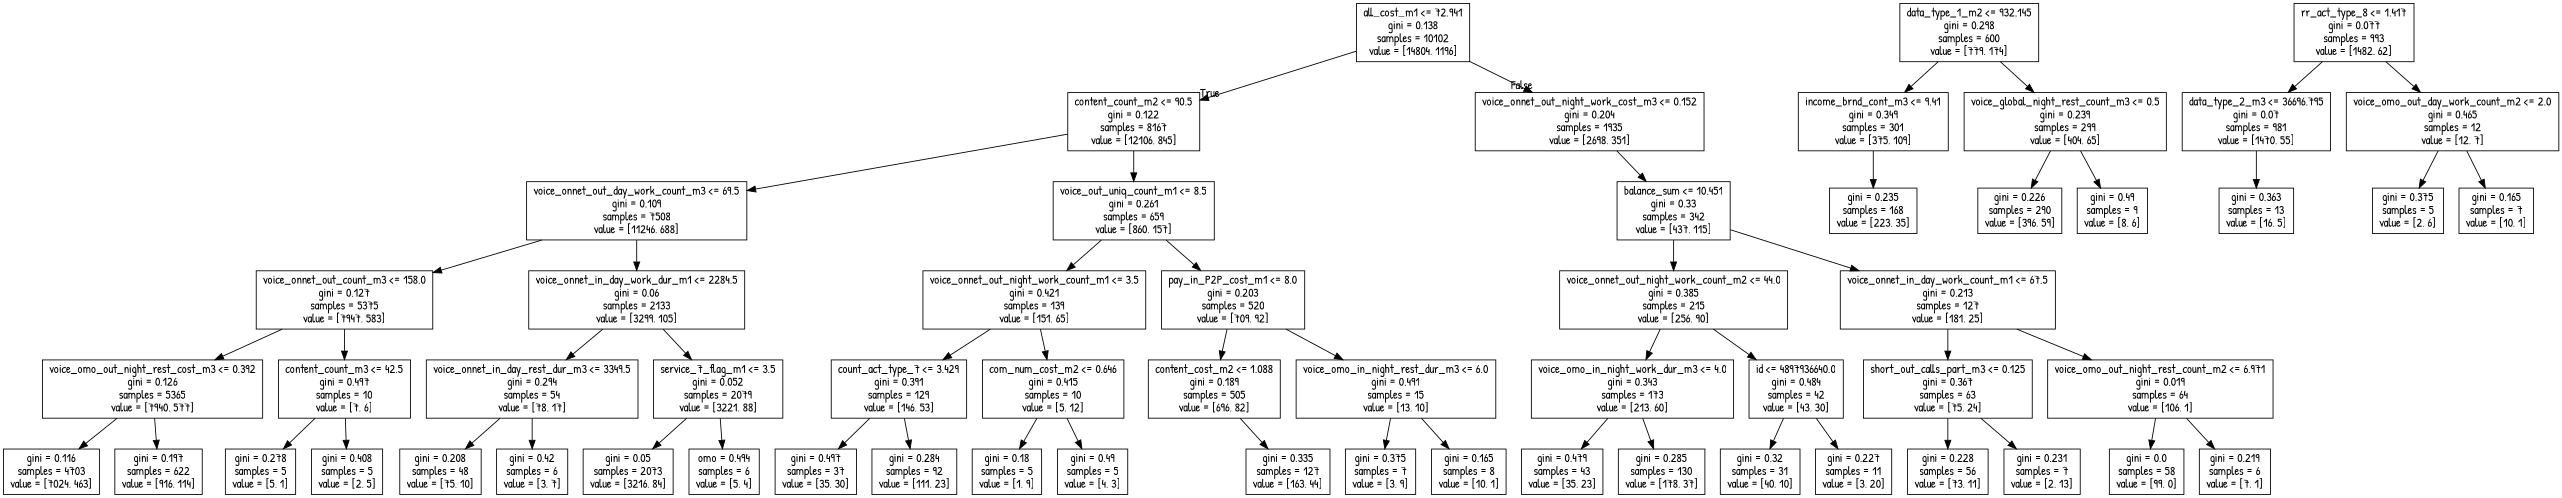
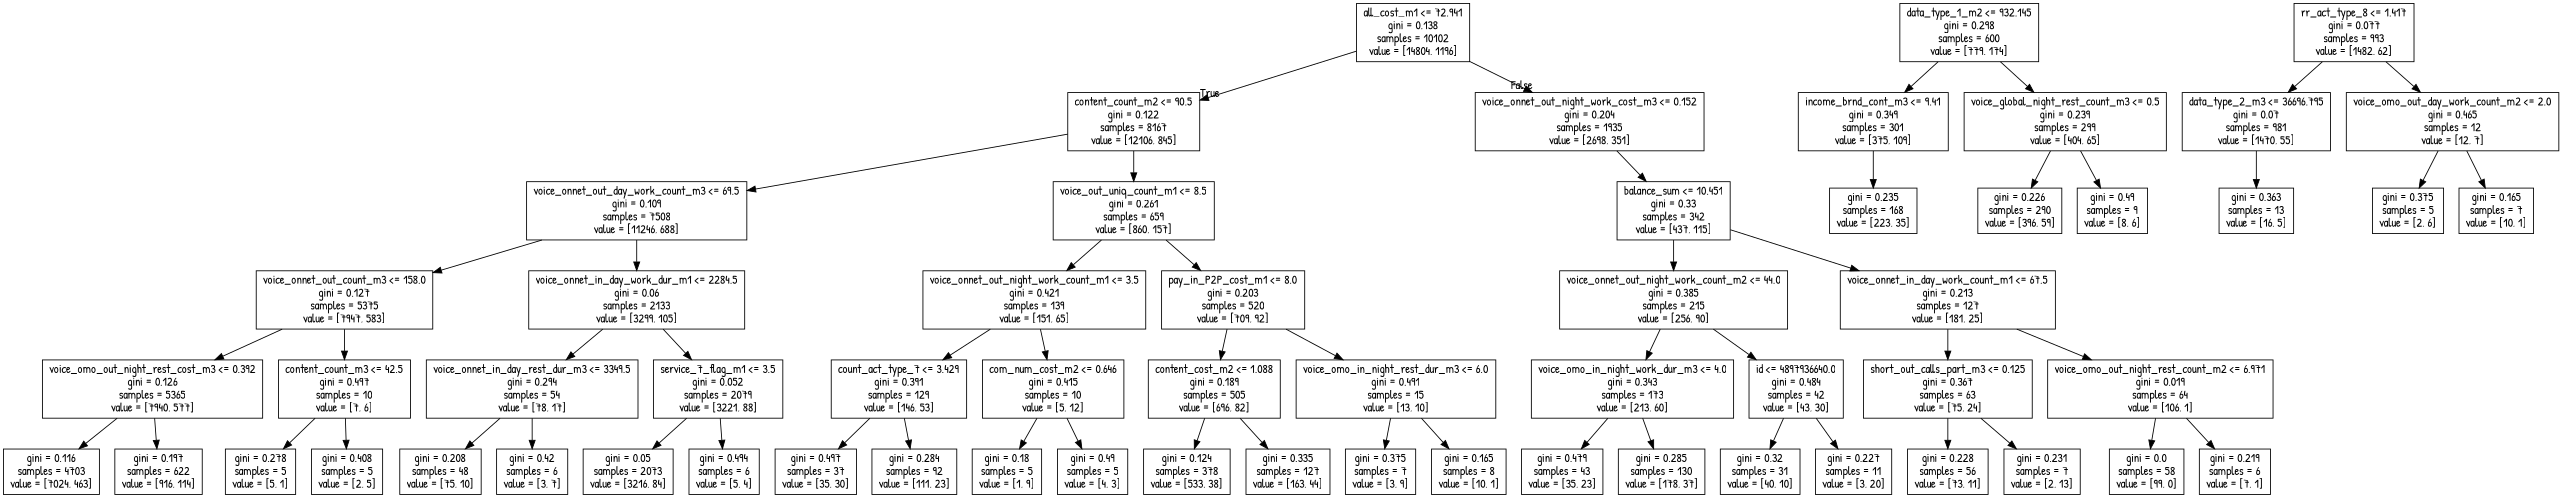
node "omo = 0.494 samples = 6 value = [5, 4]": label "omo = 0.494 samples = 6 value = [5, 4]" -> "gini = 0.494 samples = 6 value = [5, 4]"
node "gini = 0.124 samples = 378 value = [533, 38]": added
